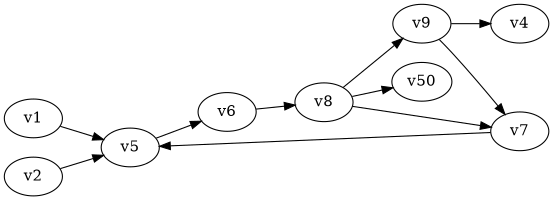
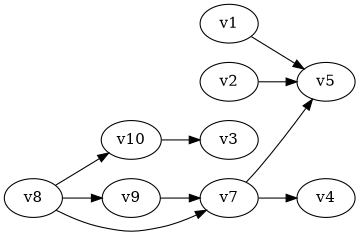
edge "v9" -> "v4": now "v7" -> "v4"
node "v50": label "v50" -> "v10"
node "v6": removed
node "v3": added
